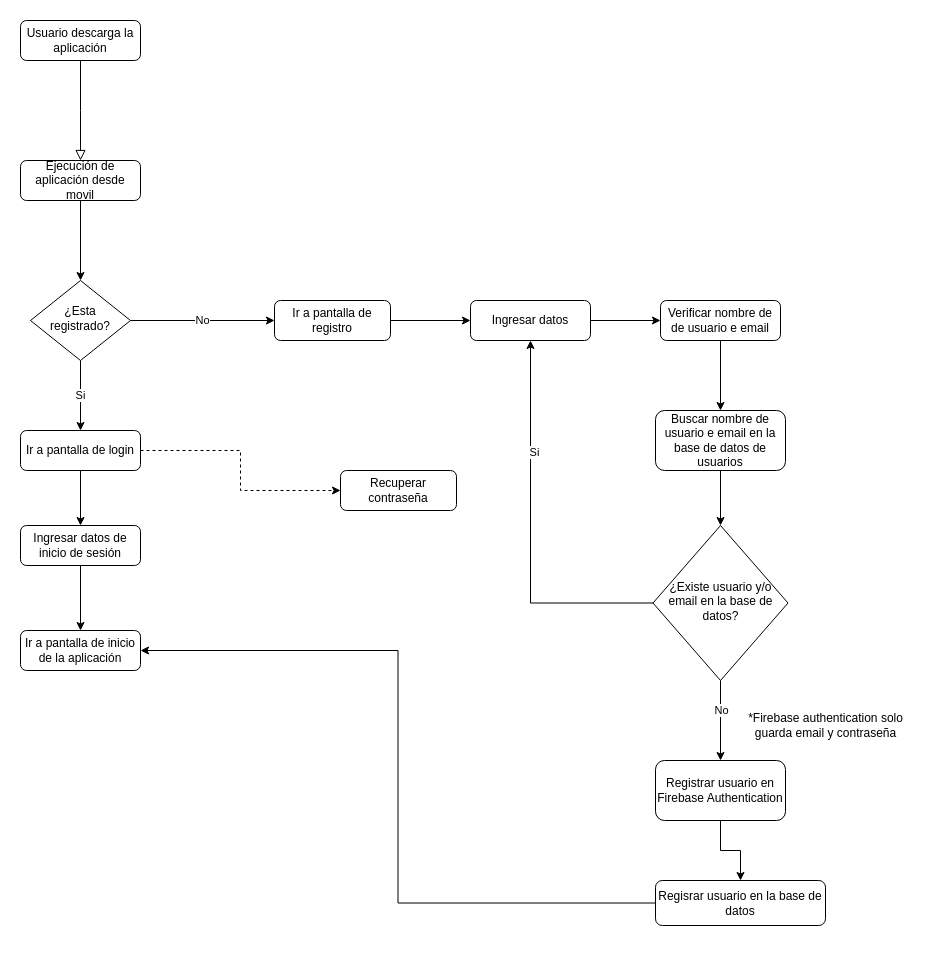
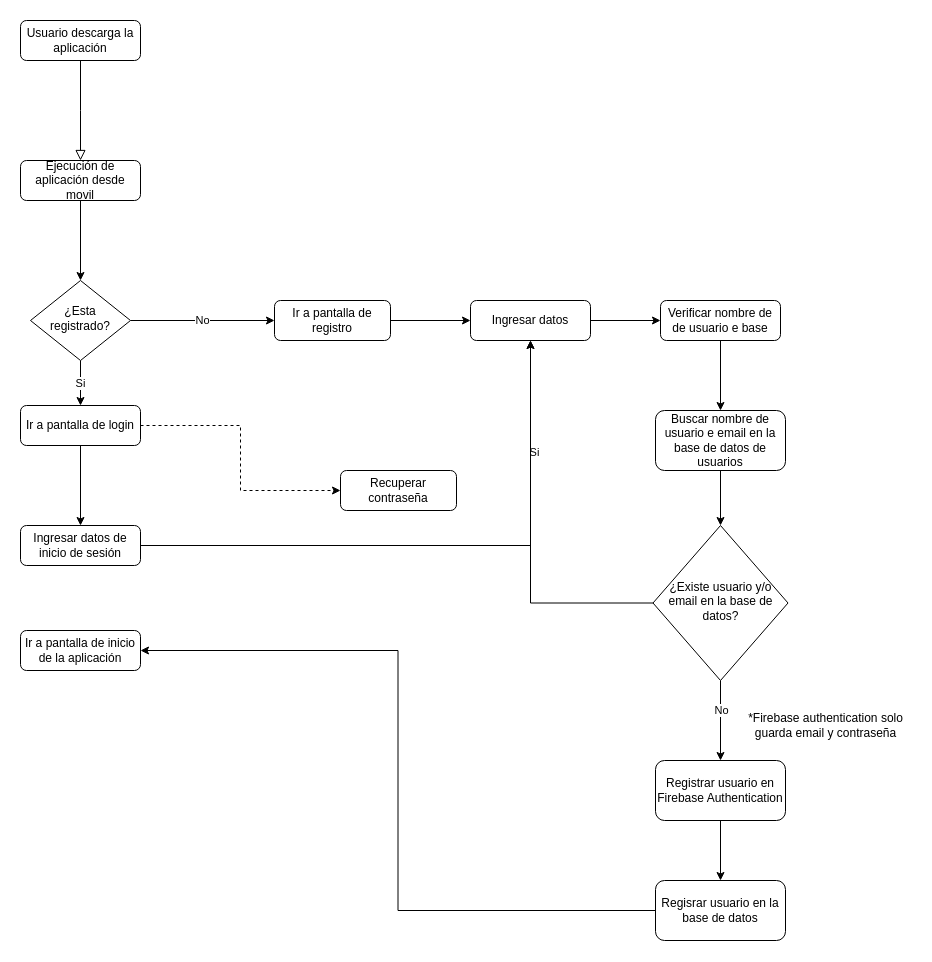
node "Verificar nombre de de usuario e email": label "Verificar nombre de de usuario e email" -> "Verificar nombre de de usuario e base"
node "Ir a pantalla de login": moved (81, 451) -> (81, 426)
edge "Ingresar datos de inicio de sesión" -> "Ir a pantalla de inicio de la aplicación": now "Ingresar datos de inicio de sesión" -> "Ingresar datos"
node "Regisrar usuario en la base de datos": size 170x45 -> 130x60
